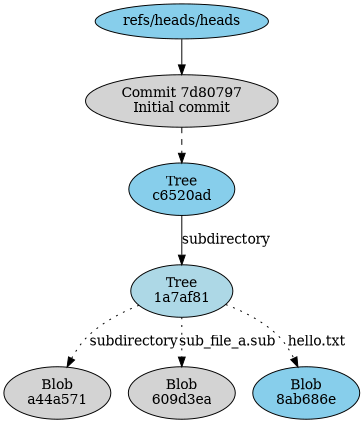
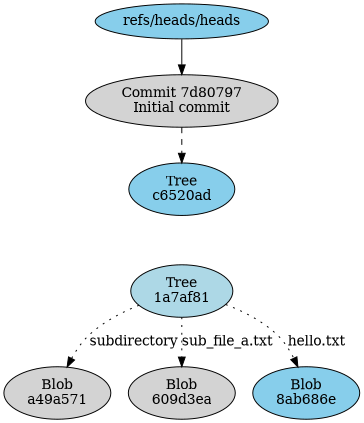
edge "Tree c6520ad" -> "Tree 1a7af81": removed, label "subdirectory"
edge "Tree 1a7af81" -> "Blob 609d3ea": label "sub_file_a.sub" -> "sub_file_a.txt"
node "Blob a44a571": label "Blob a44a571" -> "Blob a49a571"
